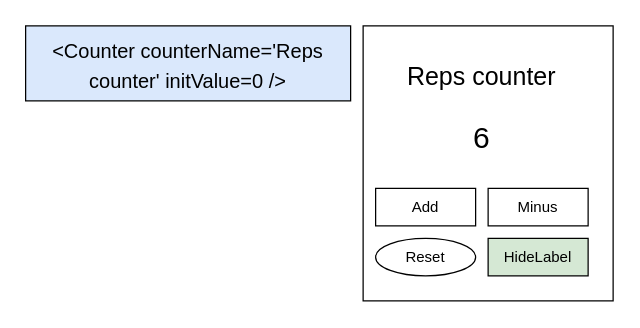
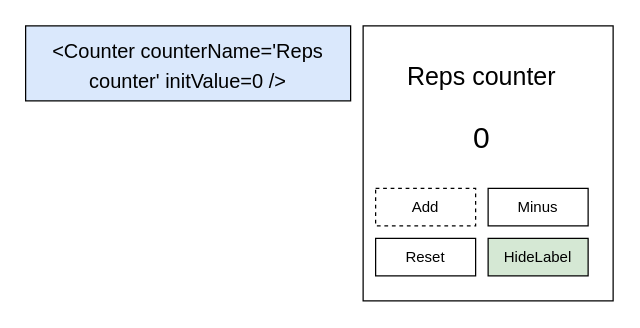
node "6": label "6" -> "0"
node "Add": style solid -> dashed
node "Reset": shape ellipse -> rectangle
